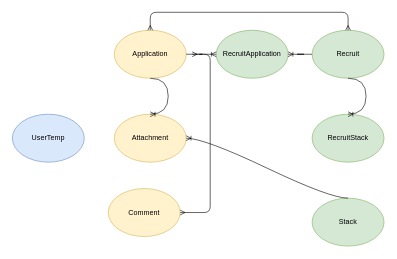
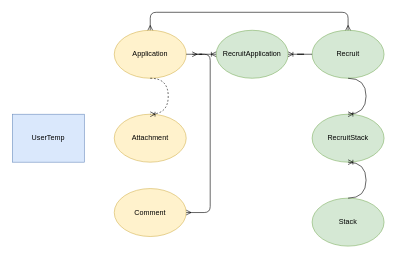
edge "Application" -> "Attachment": style solid -> dashed
node "UserTemp": shape ellipse -> rectangle
edge "Stack" -> "Attachment": now "Stack" -> "RecruitStack"
node "Comment": moved (144, 213) -> (150, 213)
